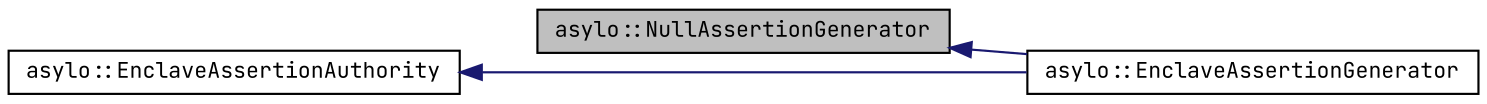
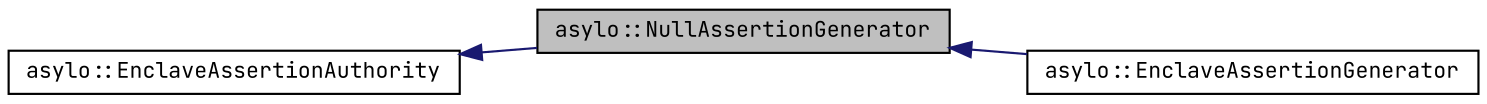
edge "asylo::EnclaveAssertionGenerator" -> "asylo::EnclaveAssertionAuthority": now "asylo::NullAssertionGenerator" -> "asylo::EnclaveAssertionAuthority"
